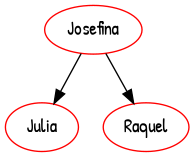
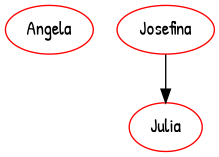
node "Angela": added
node "Raquel": removed
